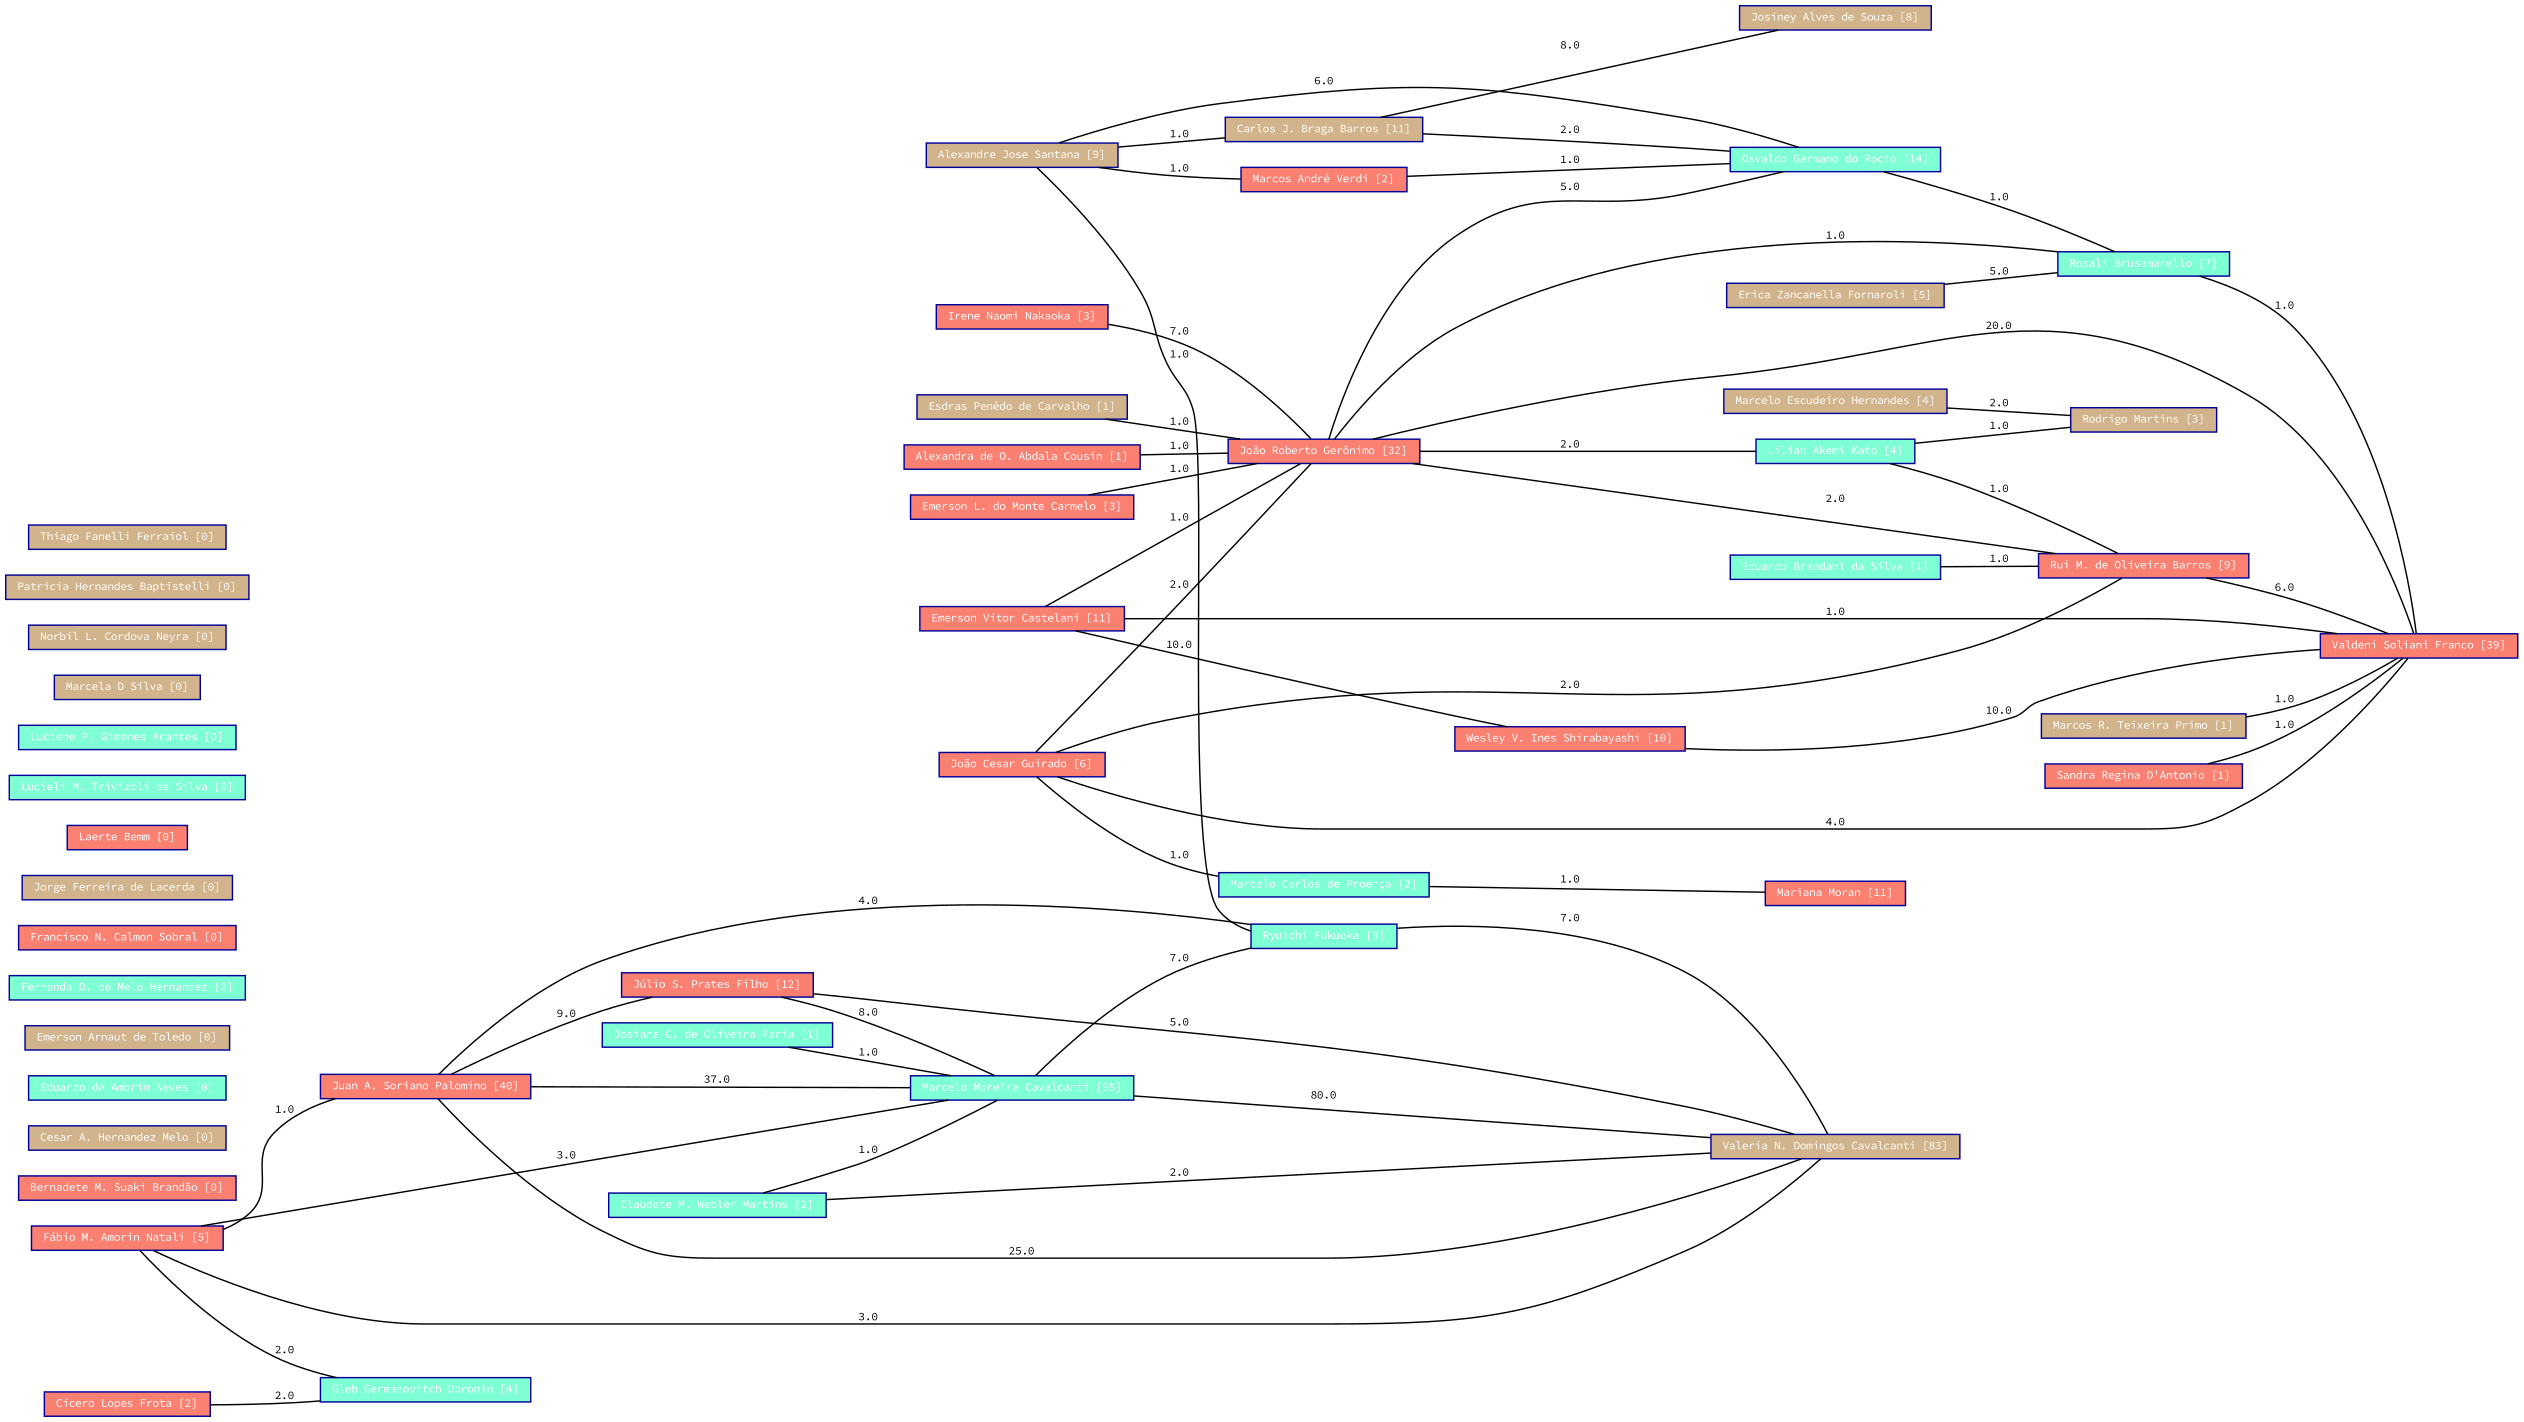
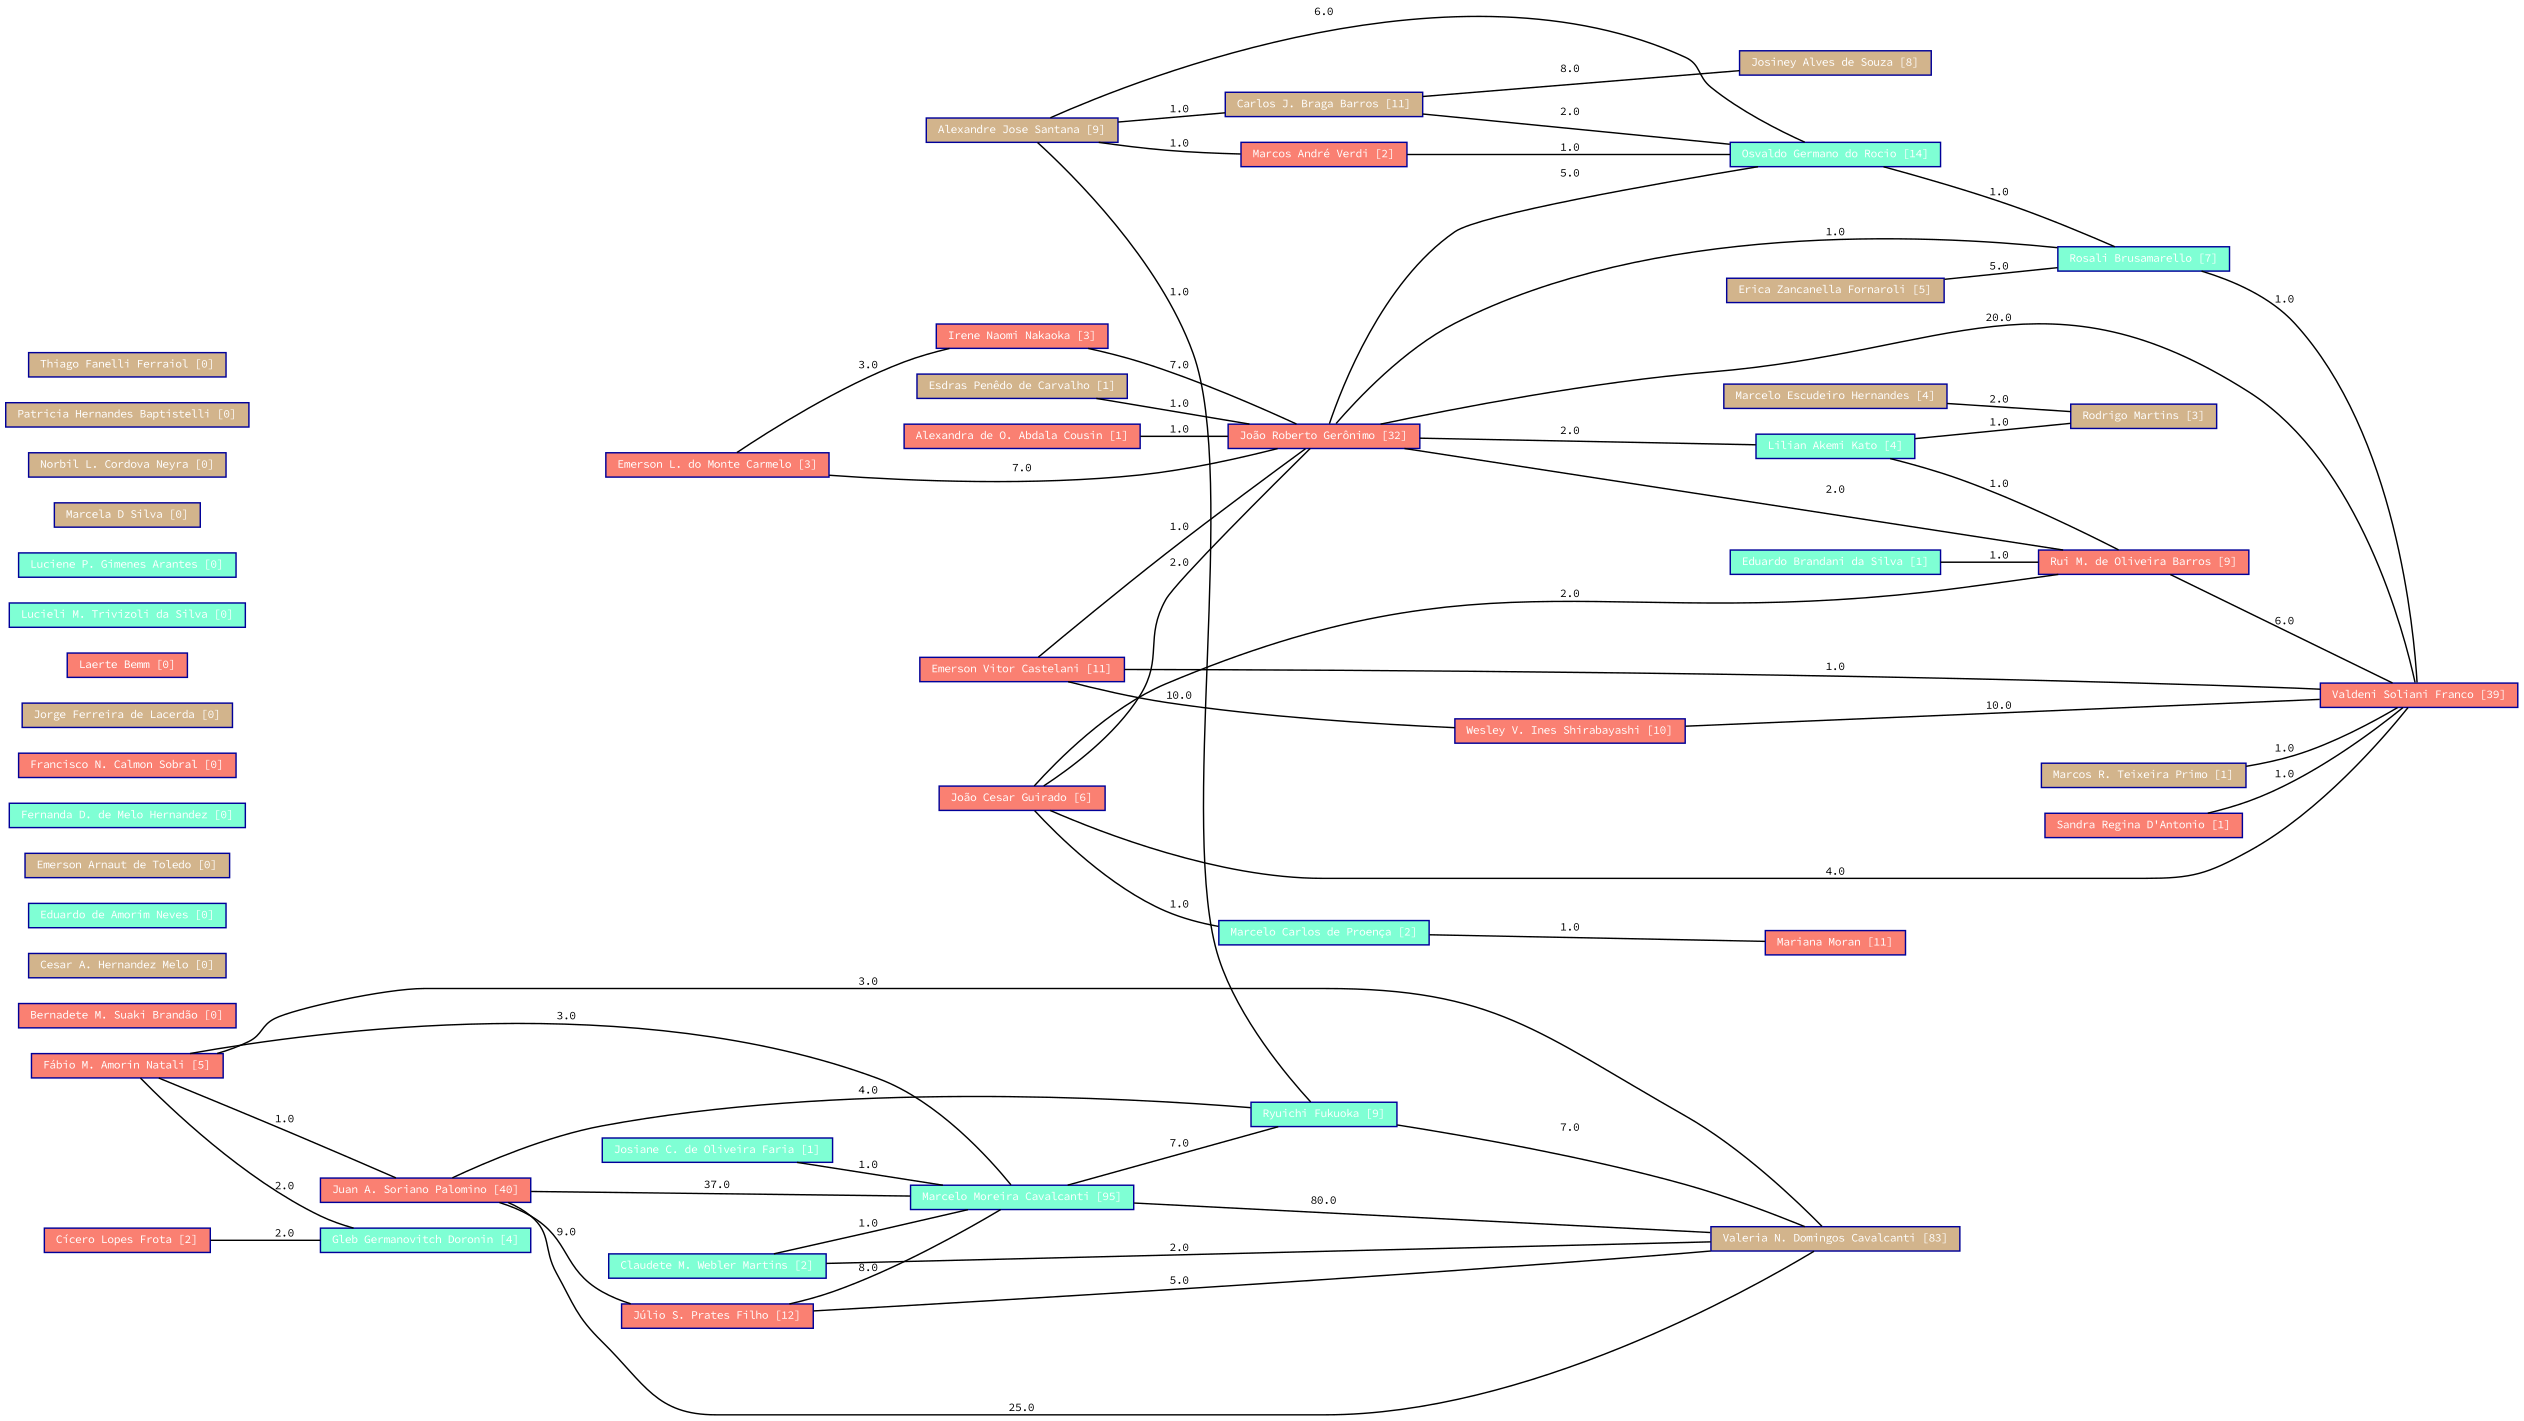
edge "Irene Naomi Nakaoka [3]" -- "Emerson L. do Monte Carmelo [3]": added, label "3.0"
edge "João Roberto Gerônimo [32]" -- "Emerson L. do Monte Carmelo [3]": label "1.0" -> "7.0"
